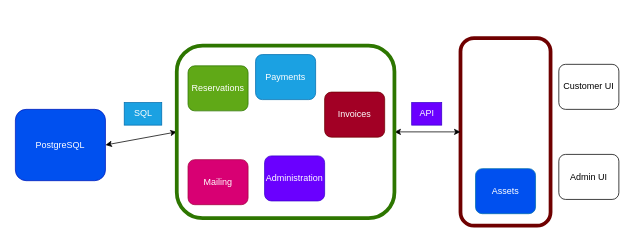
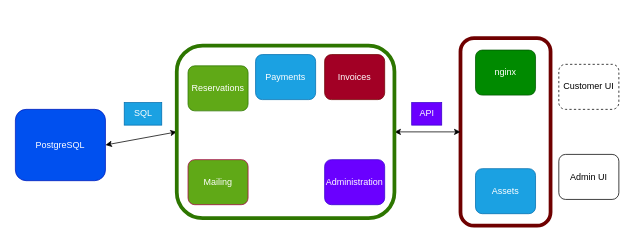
node "nginx": added
node "Customer UI": style solid -> dashed
node "Invoices": moved (354, 114) -> (354, 77)
node "Administration": moved (294, 178) -> (354, 182)
node "Mailing": fillcolor #d80073 -> #60a917
node "Assets": fillcolor #0050ef -> #1ba1e2
